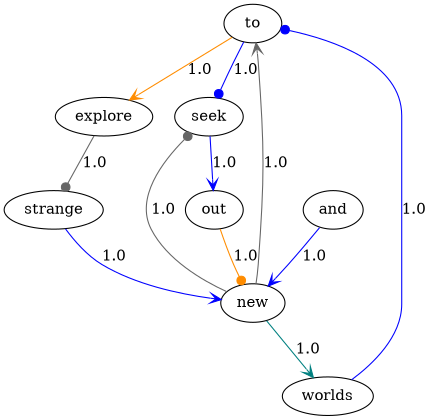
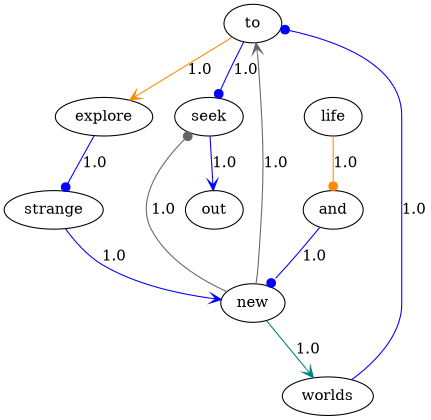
node "life": added
edge "explore" -> "strange": color gray40 -> blue
edge "out" -> "new": removed, label "1.0"
edge "and" -> "new": arrowhead vee -> dot
